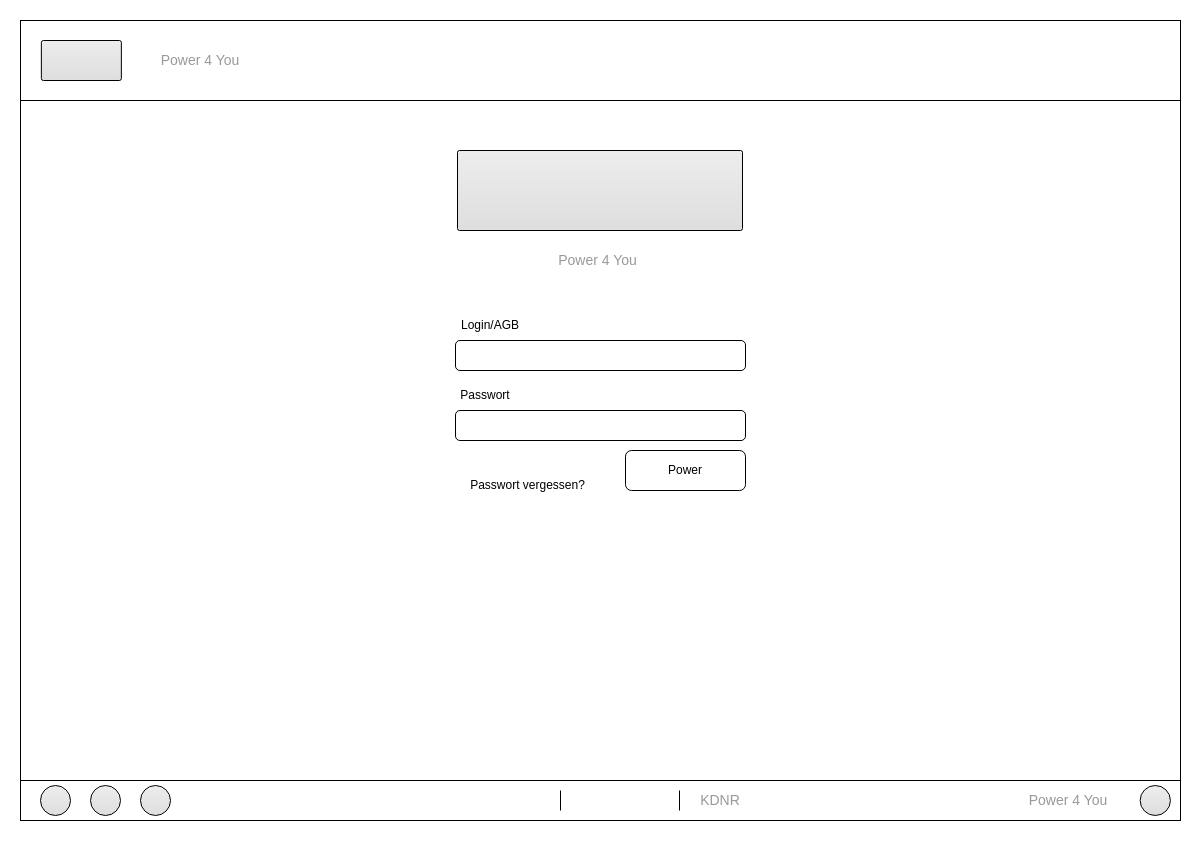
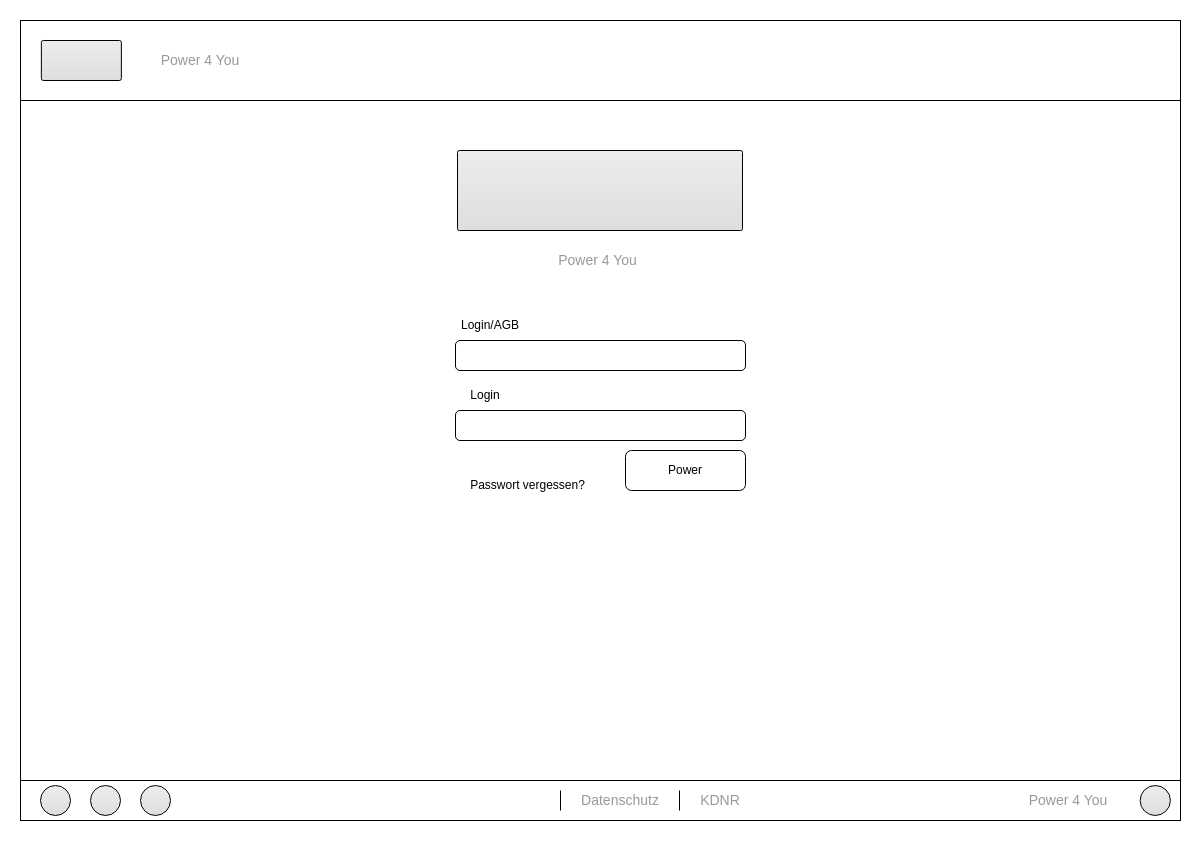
node "Passwort": label "Passwort" -> "Login"
node "Datenschutz": added
